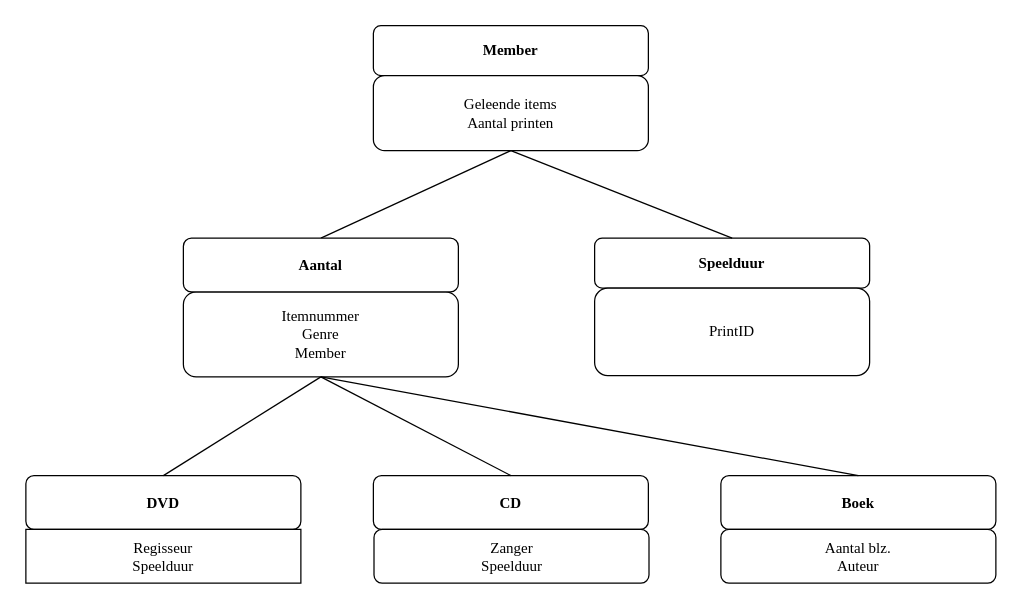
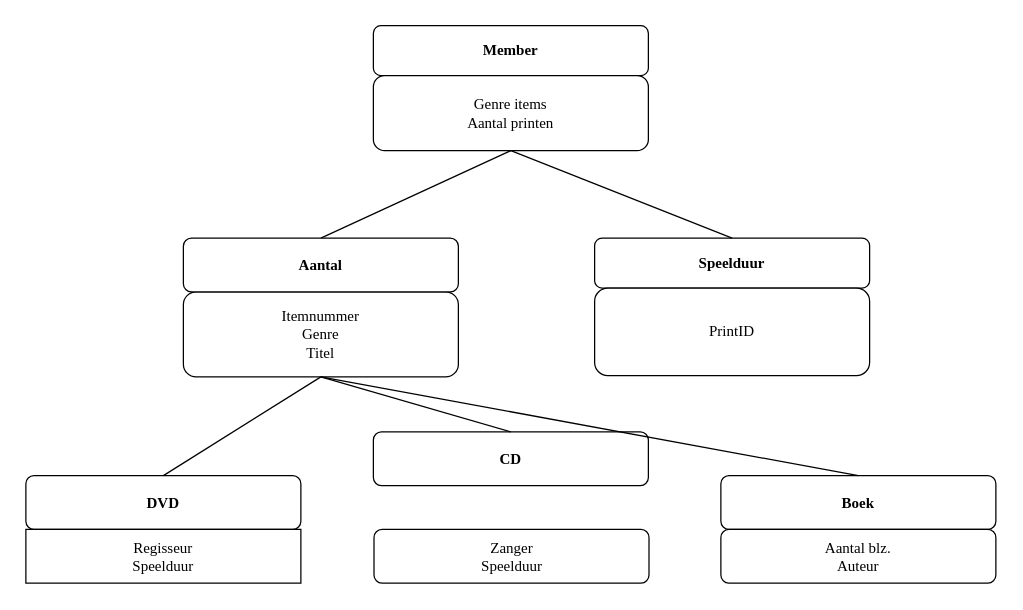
node "Geleende items Aantal printen": label "Geleende items Aantal printen" -> "Genre items Aantal printen"
node "Itemnummer Genre Member": label "Itemnummer Genre Member" -> "Itemnummer Genre Titel"
node "CD": moved (511, 503) -> (511, 459)
